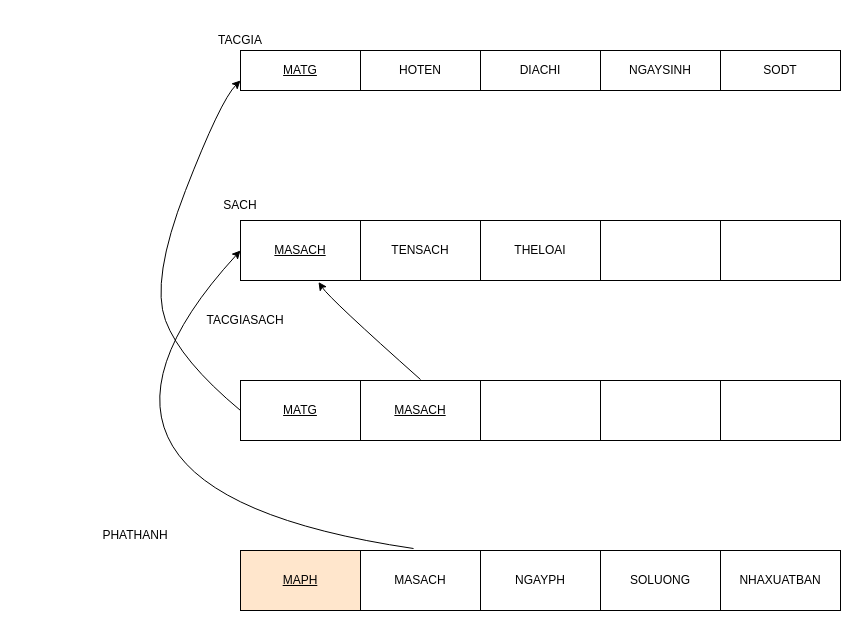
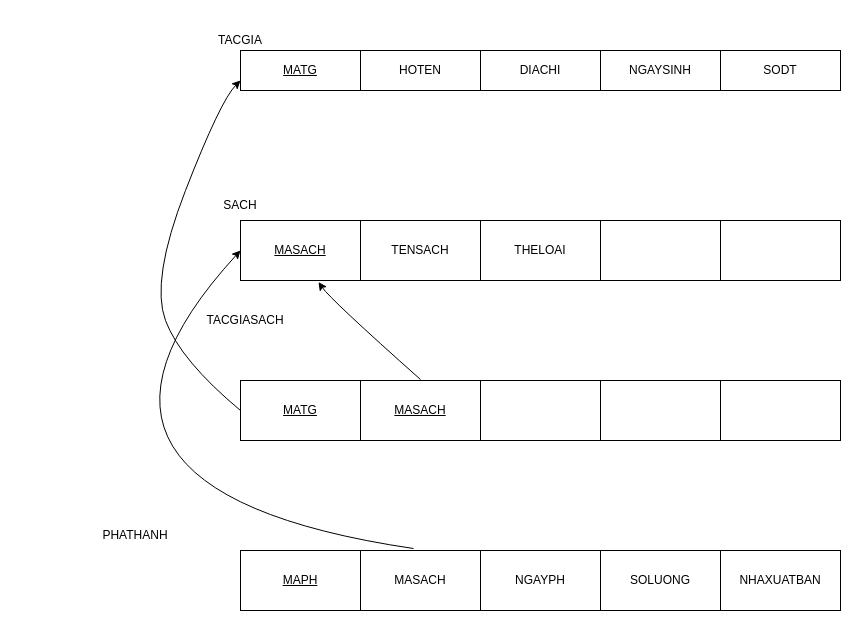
node "MAPH": fillcolor #ffe6cc -> #ffffff
